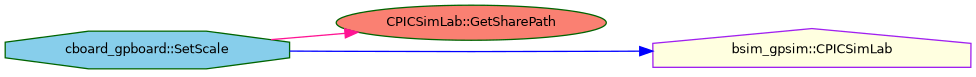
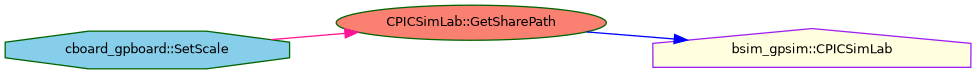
edge "cboard_gpboard::SetScale" -> "bsim_gpsim::CPICSimLab": now "CPICSimLab::GetSharePath" -> "bsim_gpsim::CPICSimLab"
